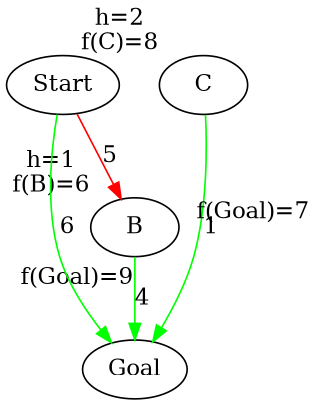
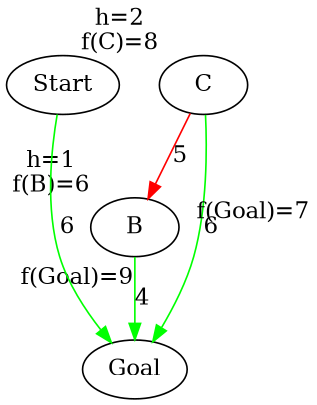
edge "Start" -> "B h=1 f(B)=6": now "C h=2 f(C)=8" -> "B h=1 f(B)=6"
edge "C h=2 f(C)=8" -> "Goal": label "1" -> "6"
